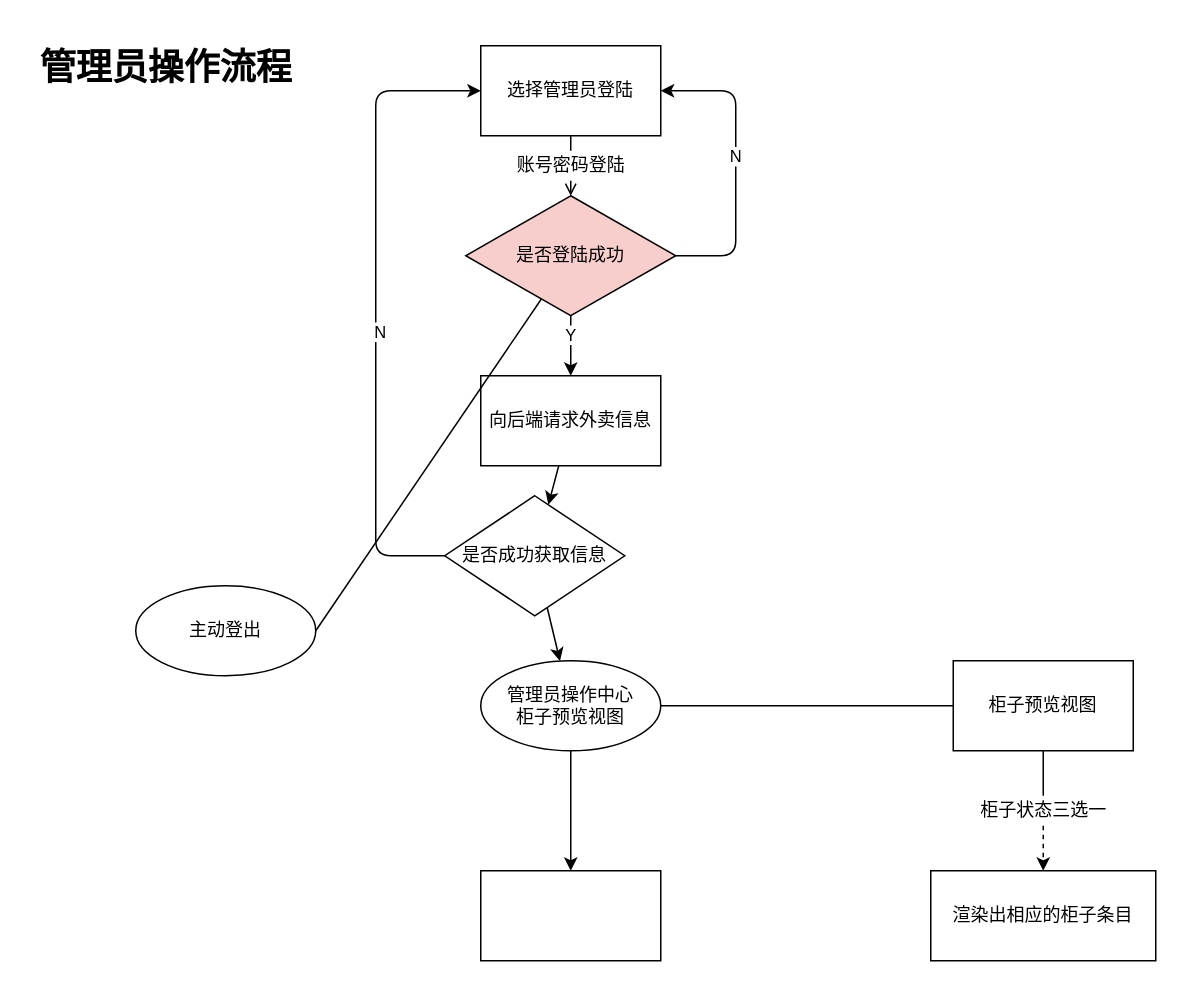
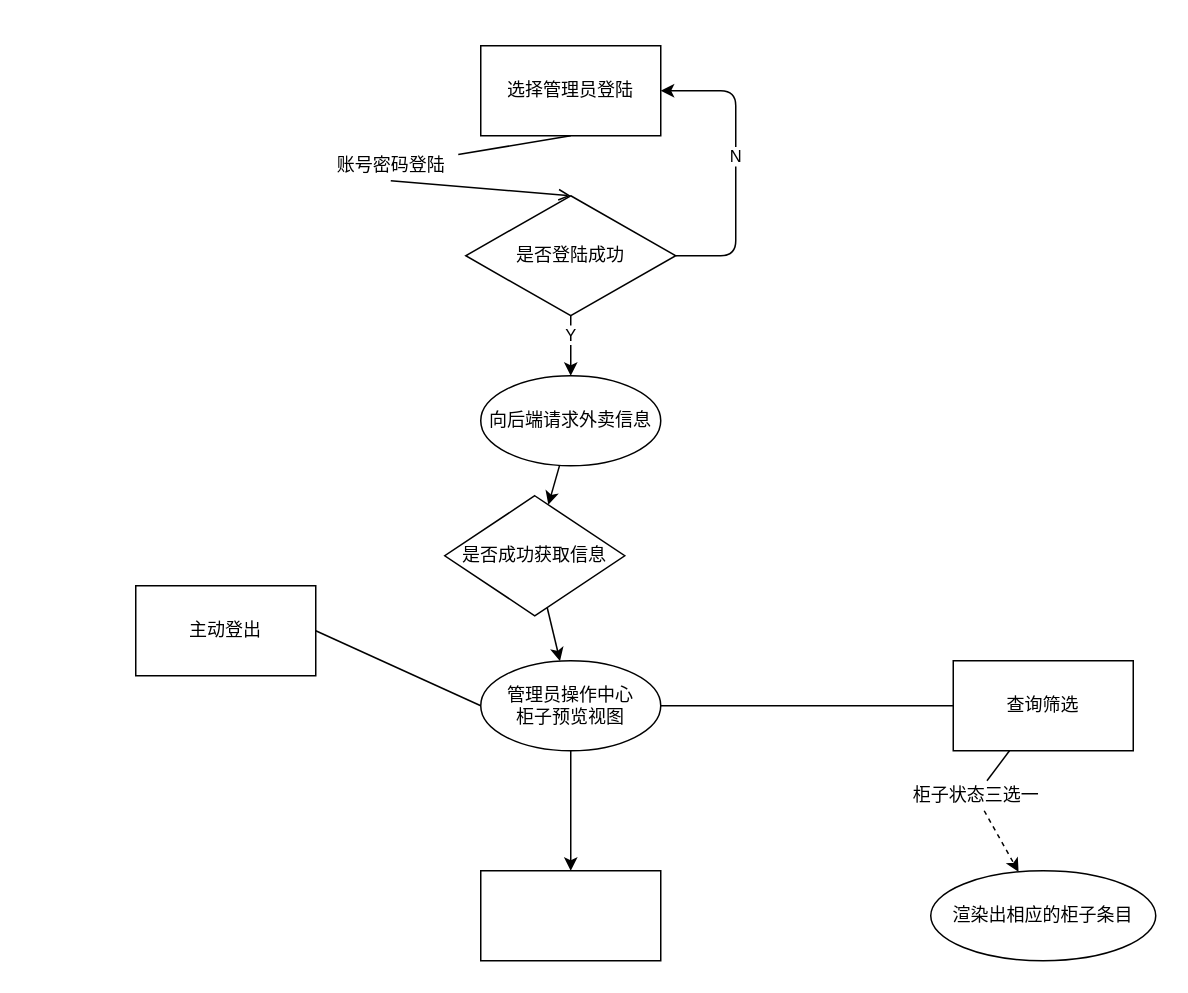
node "管理员操作流程": removed
node "账号密码登陆": moved (571, 166) -> (391, 166)
node "是否登陆成功": fillcolor #f8cecc -> #ffffff
edge "是否成功获取信息" -> "选择管理员登陆": removed, label "N"
node "向后端请求外卖信息": shape rectangle -> ellipse
edge "是否登陆成功" -- "主动登出": now "管理员操作中心 柜子预览视图" -- "主动登出"
node "主动登出": shape ellipse -> rectangle
node "柜子预览视图": label "柜子预览视图" -> "查询筛选"
node "柜子状态三选一": moved (1043, 811) -> (976, 796)
node "渲染出相应的柜子条目": shape rectangle -> ellipse
